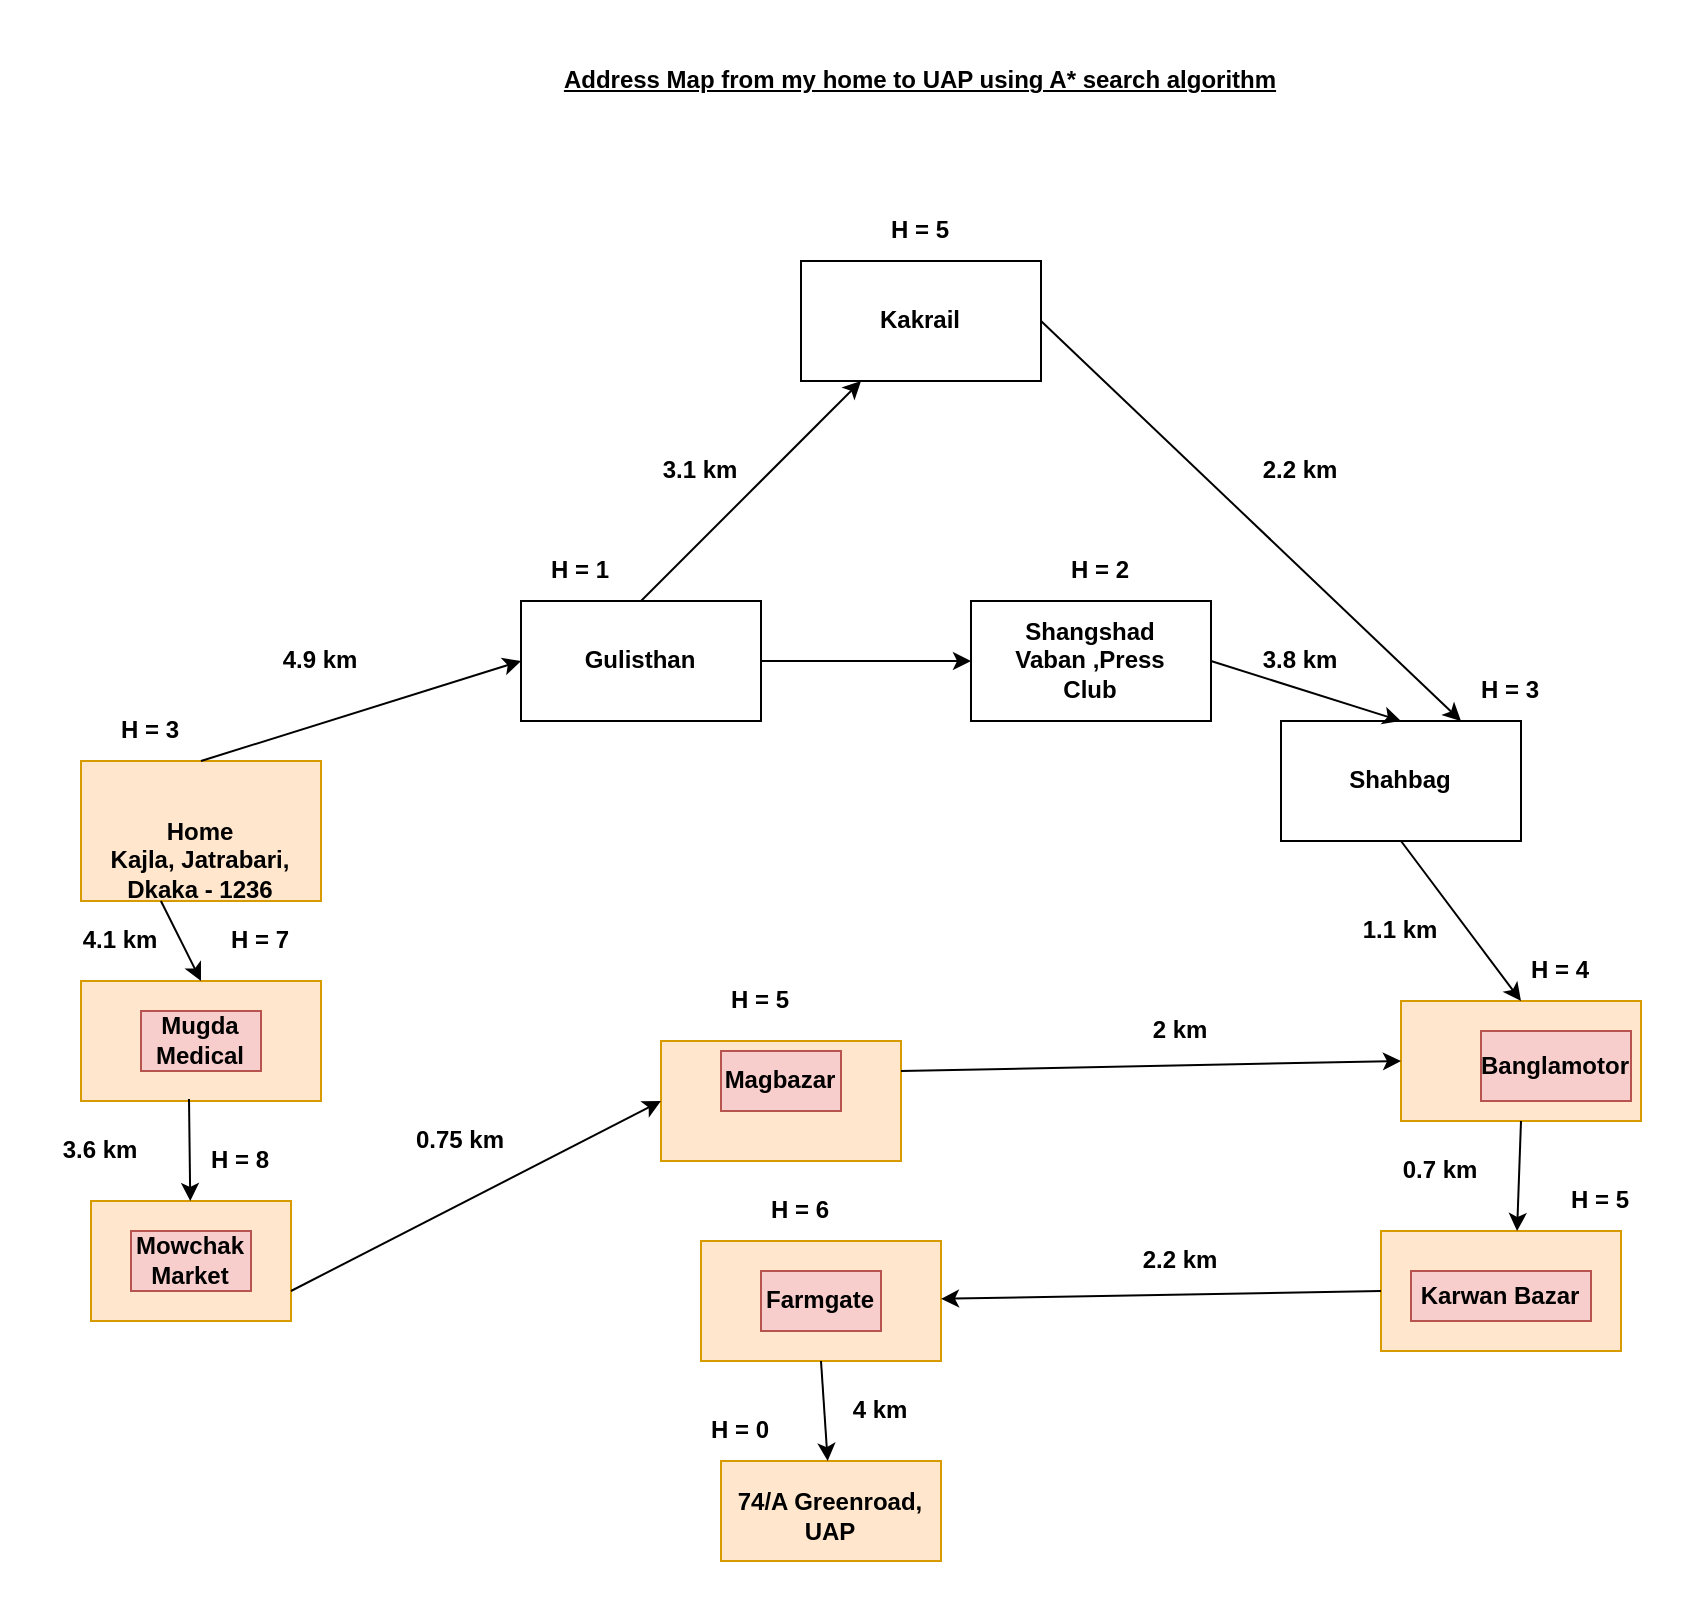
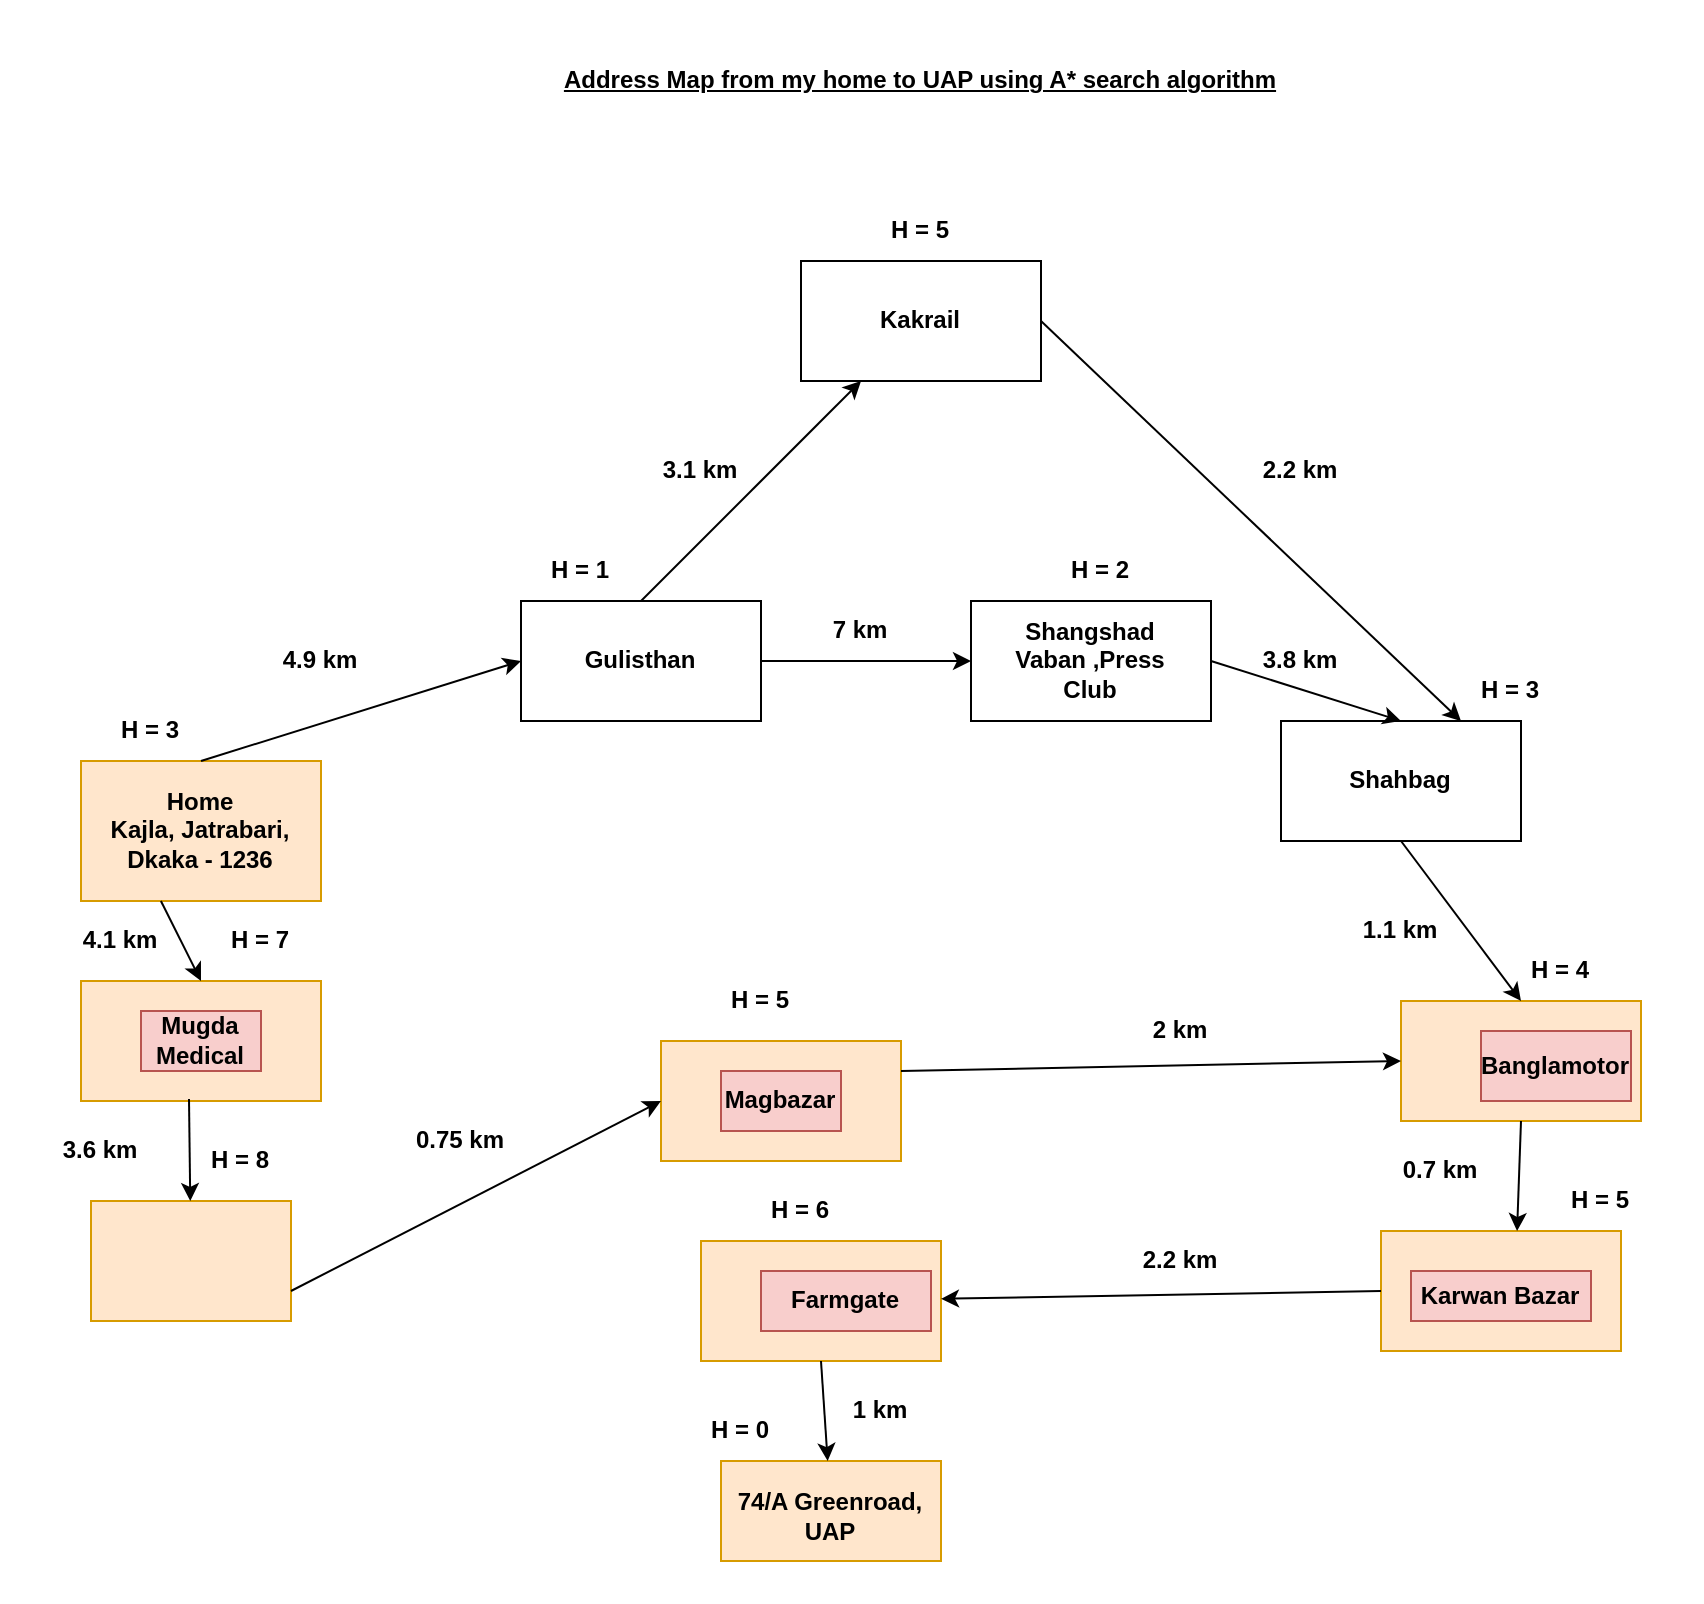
node "7 km": added
node "Home Kajla, Jatrabari, Dkaka - 1236": moved (201, 861) -> (201, 831)
node "Magbazar": moved (781, 1081) -> (781, 1101)
node "Mowchak Market": removed
node "Farmgate": size 120x60 -> 170x60
node "4 km": label "4 km" -> "1 km"
